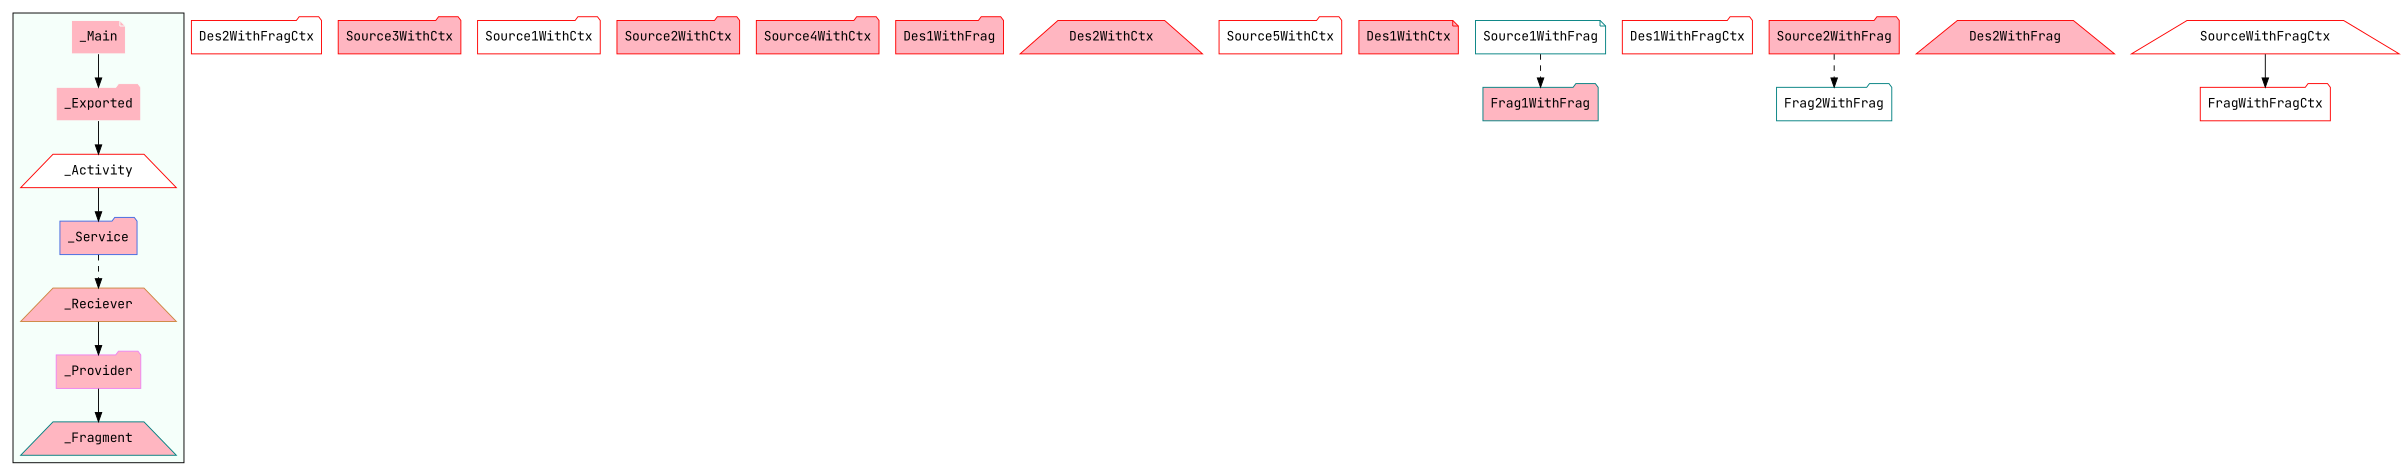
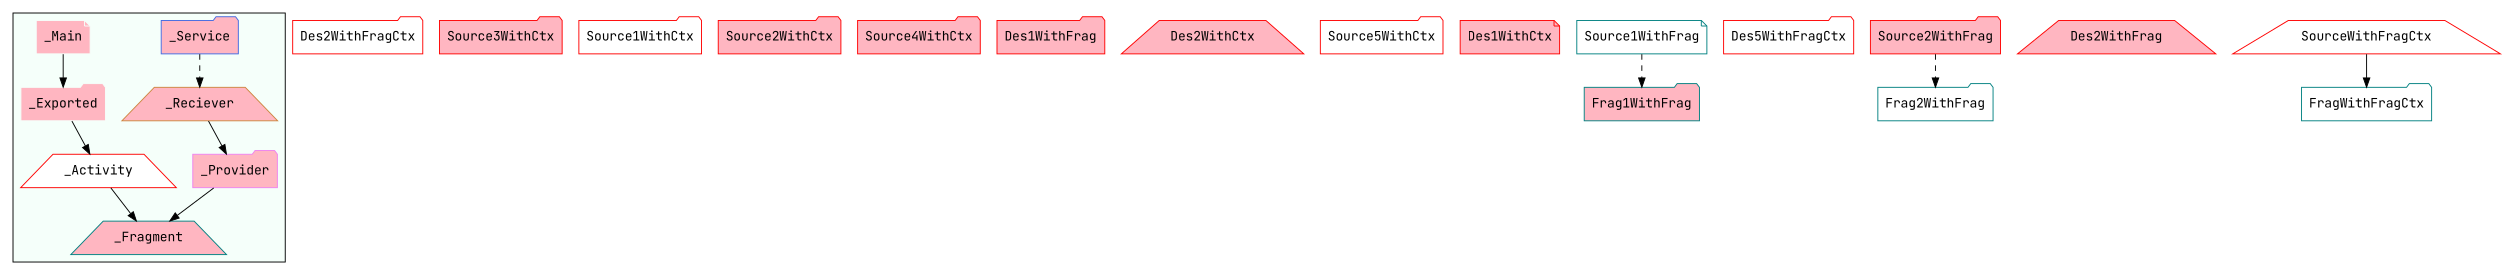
node "Des1WithFragCtx": label "Des1WithFragCtx" -> "Des5WithFragCtx"
node "FragWithFragCtx": color red -> teal
edge "_Activity" -> "_Service": now "_Activity" -> "_Fragment"
